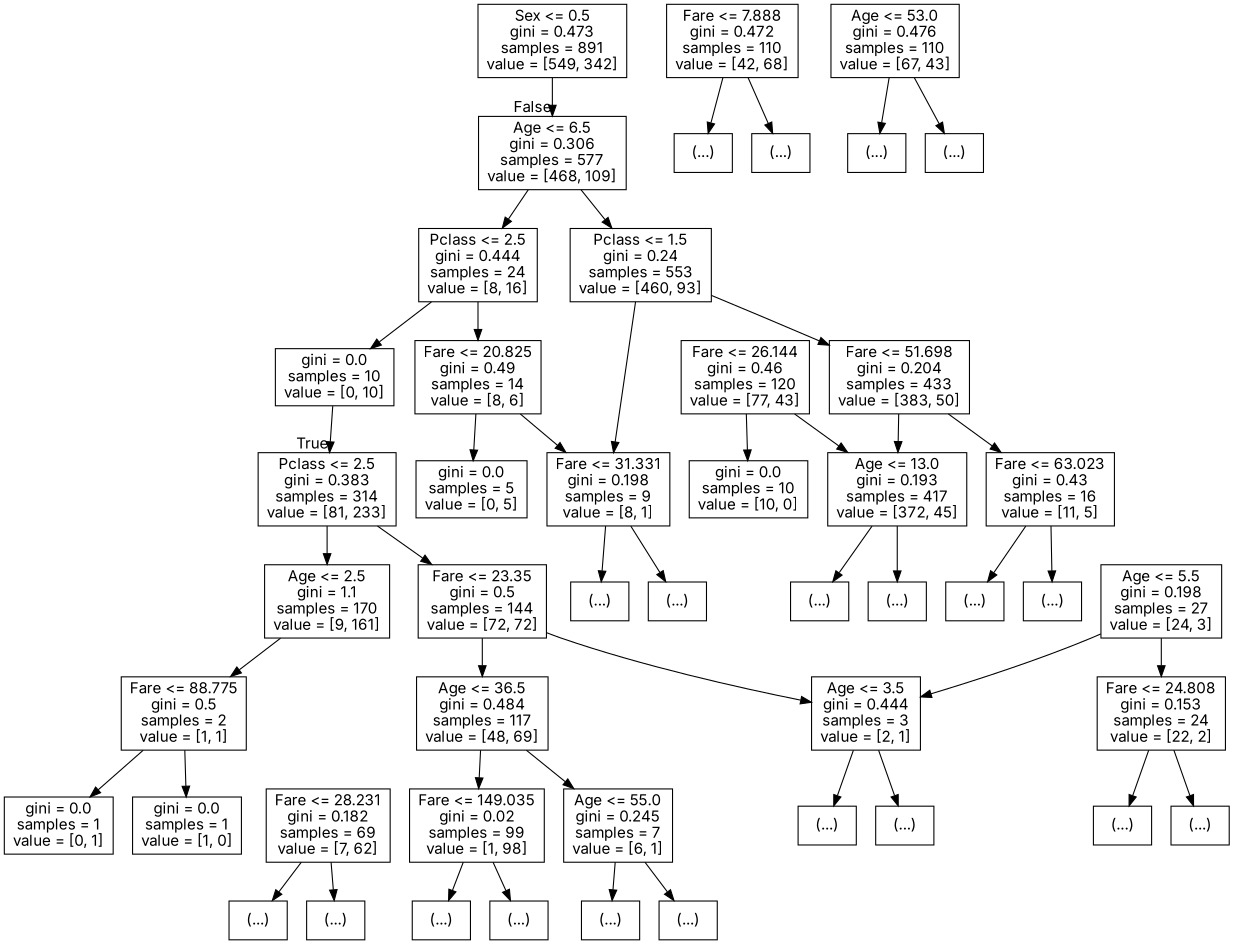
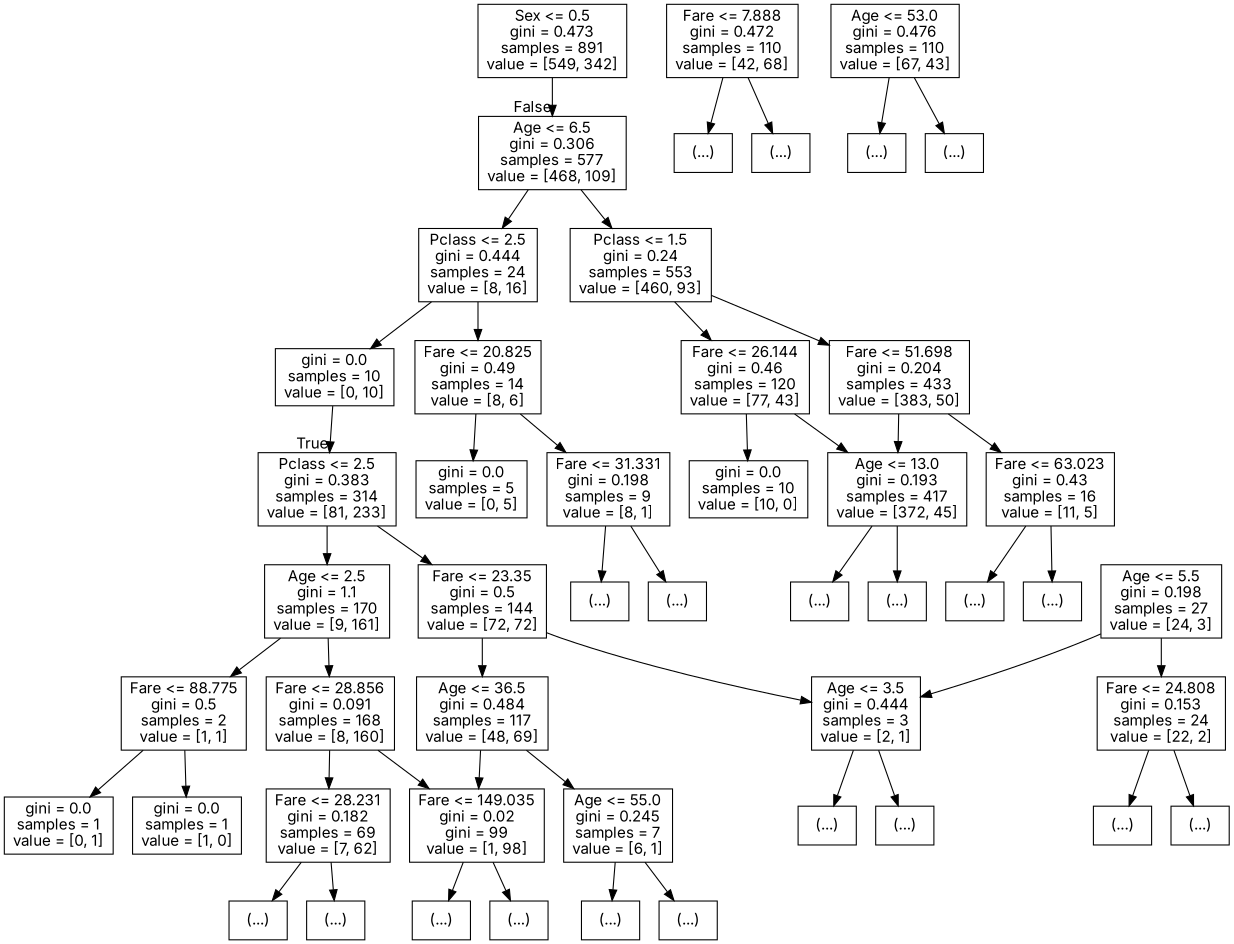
edge "Pclass <= 1.5 gini = 0.24 samples = 553 value = [460, 93]" -> "Fare <= 31.331 gini = 0.198 samples = 9 value = [8, 1]": now "Pclass <= 1.5 gini = 0.24 samples = 553 value = [460, 93]" -> "Fare <= 26.144 gini = 0.46 samples = 120 value = [77, 43]"
node "Fare <= 28.856 gini = 0.091 samples = 168 value = [8, 160]": added
node "Fare <= 149.035 gini = 0.02 samples = 99 value = [1, 98]": label "Fare <= 149.035 gini = 0.02 samples = 99 value = [1, 98]" -> "Fare <= 149.035 gini = 0.02 gini = 99 value = [1, 98]"
